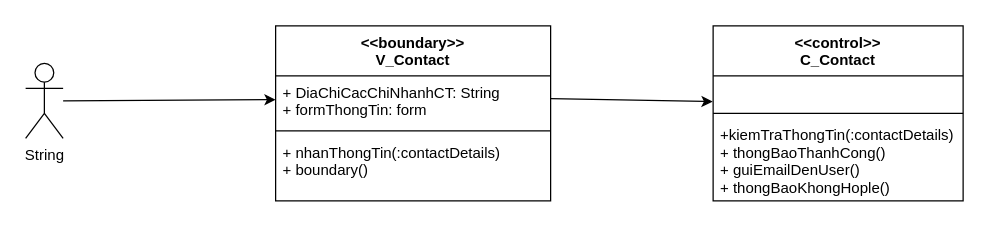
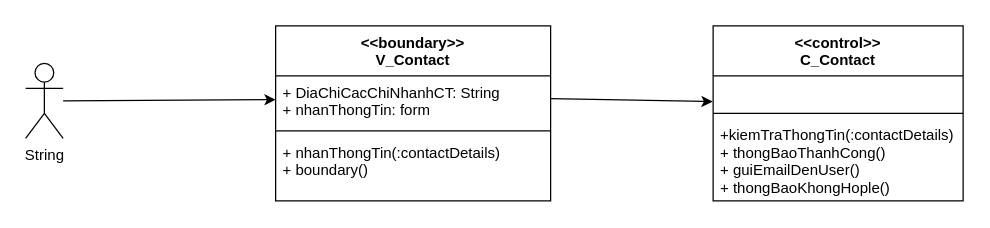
node "+ DiaChiCacChiNhanhCT: String + formThongTin: form": label "+ DiaChiCacChiNhanhCT: String + formThongTin: form" -> "+ DiaChiCacChiNhanhCT: String + nhanThongTin: form"
